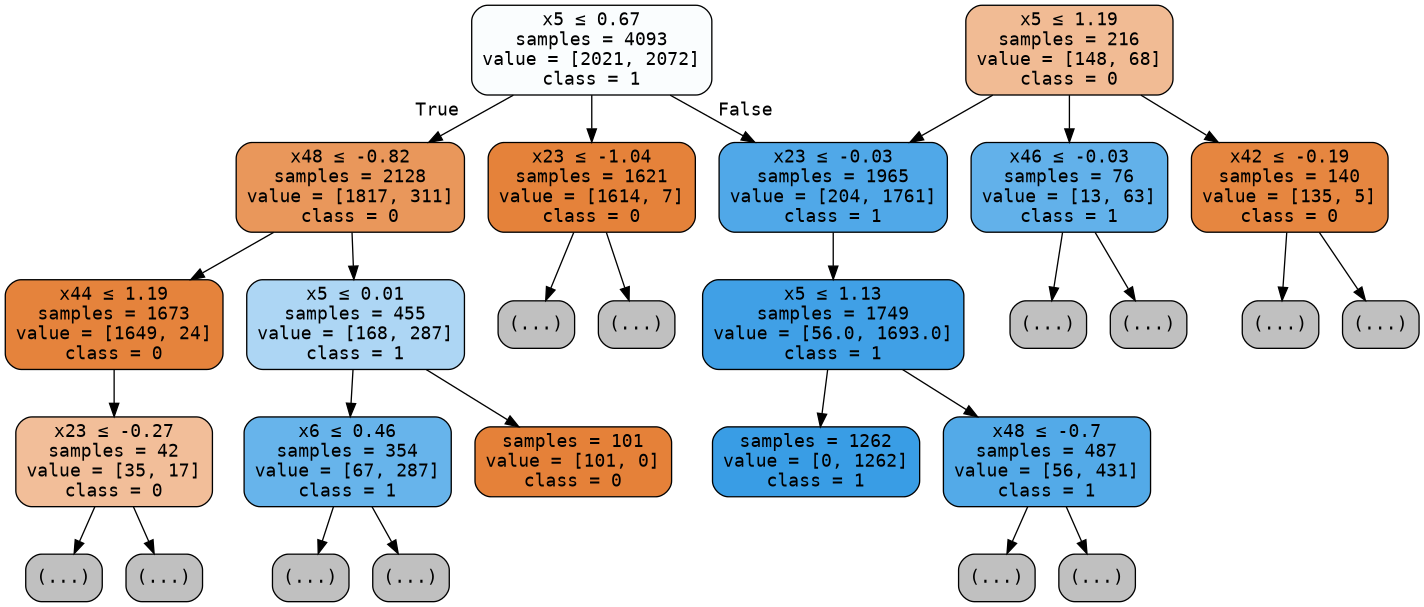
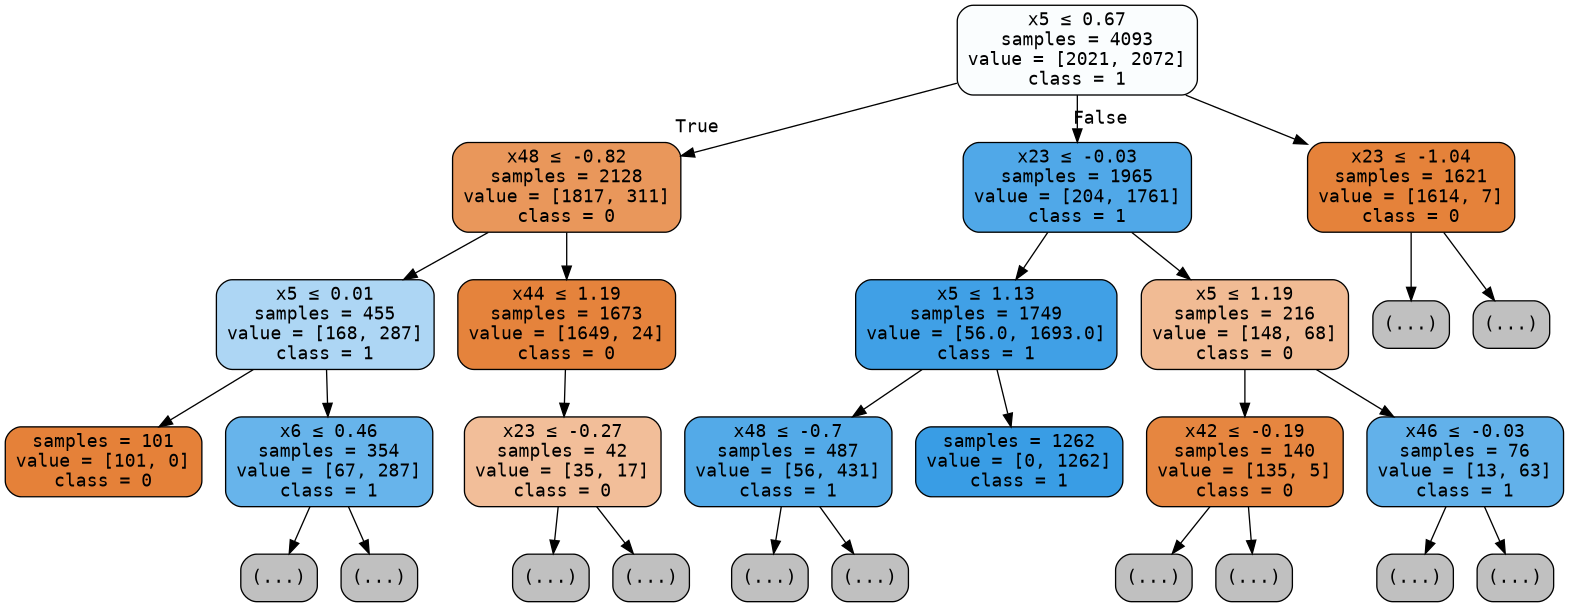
edge "x5 ≤ 1.19" -> "x23 ≤ -0.03": reversed
